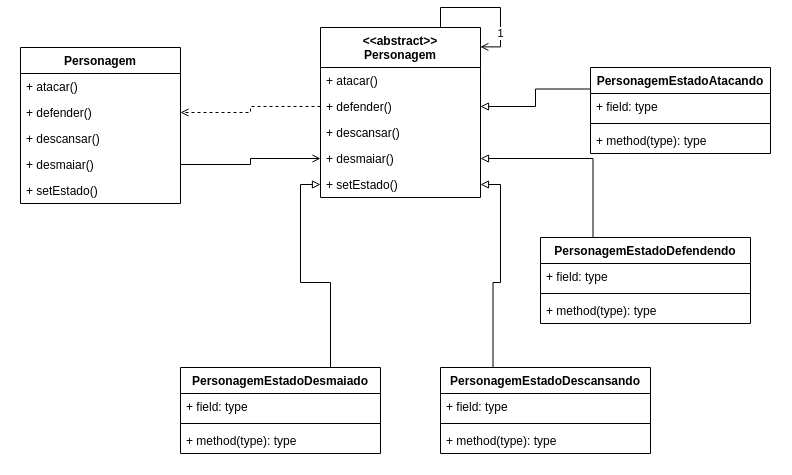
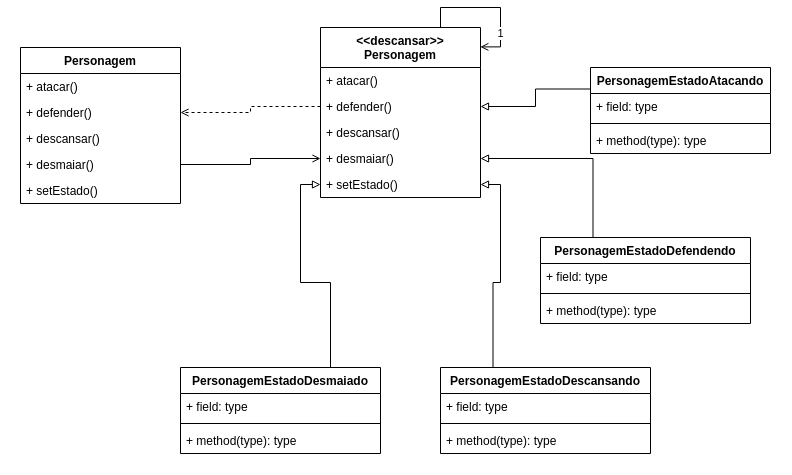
node "<<abstract>> Personagem": label "<<abstract>> Personagem" -> "<<descansar>> Personagem"
